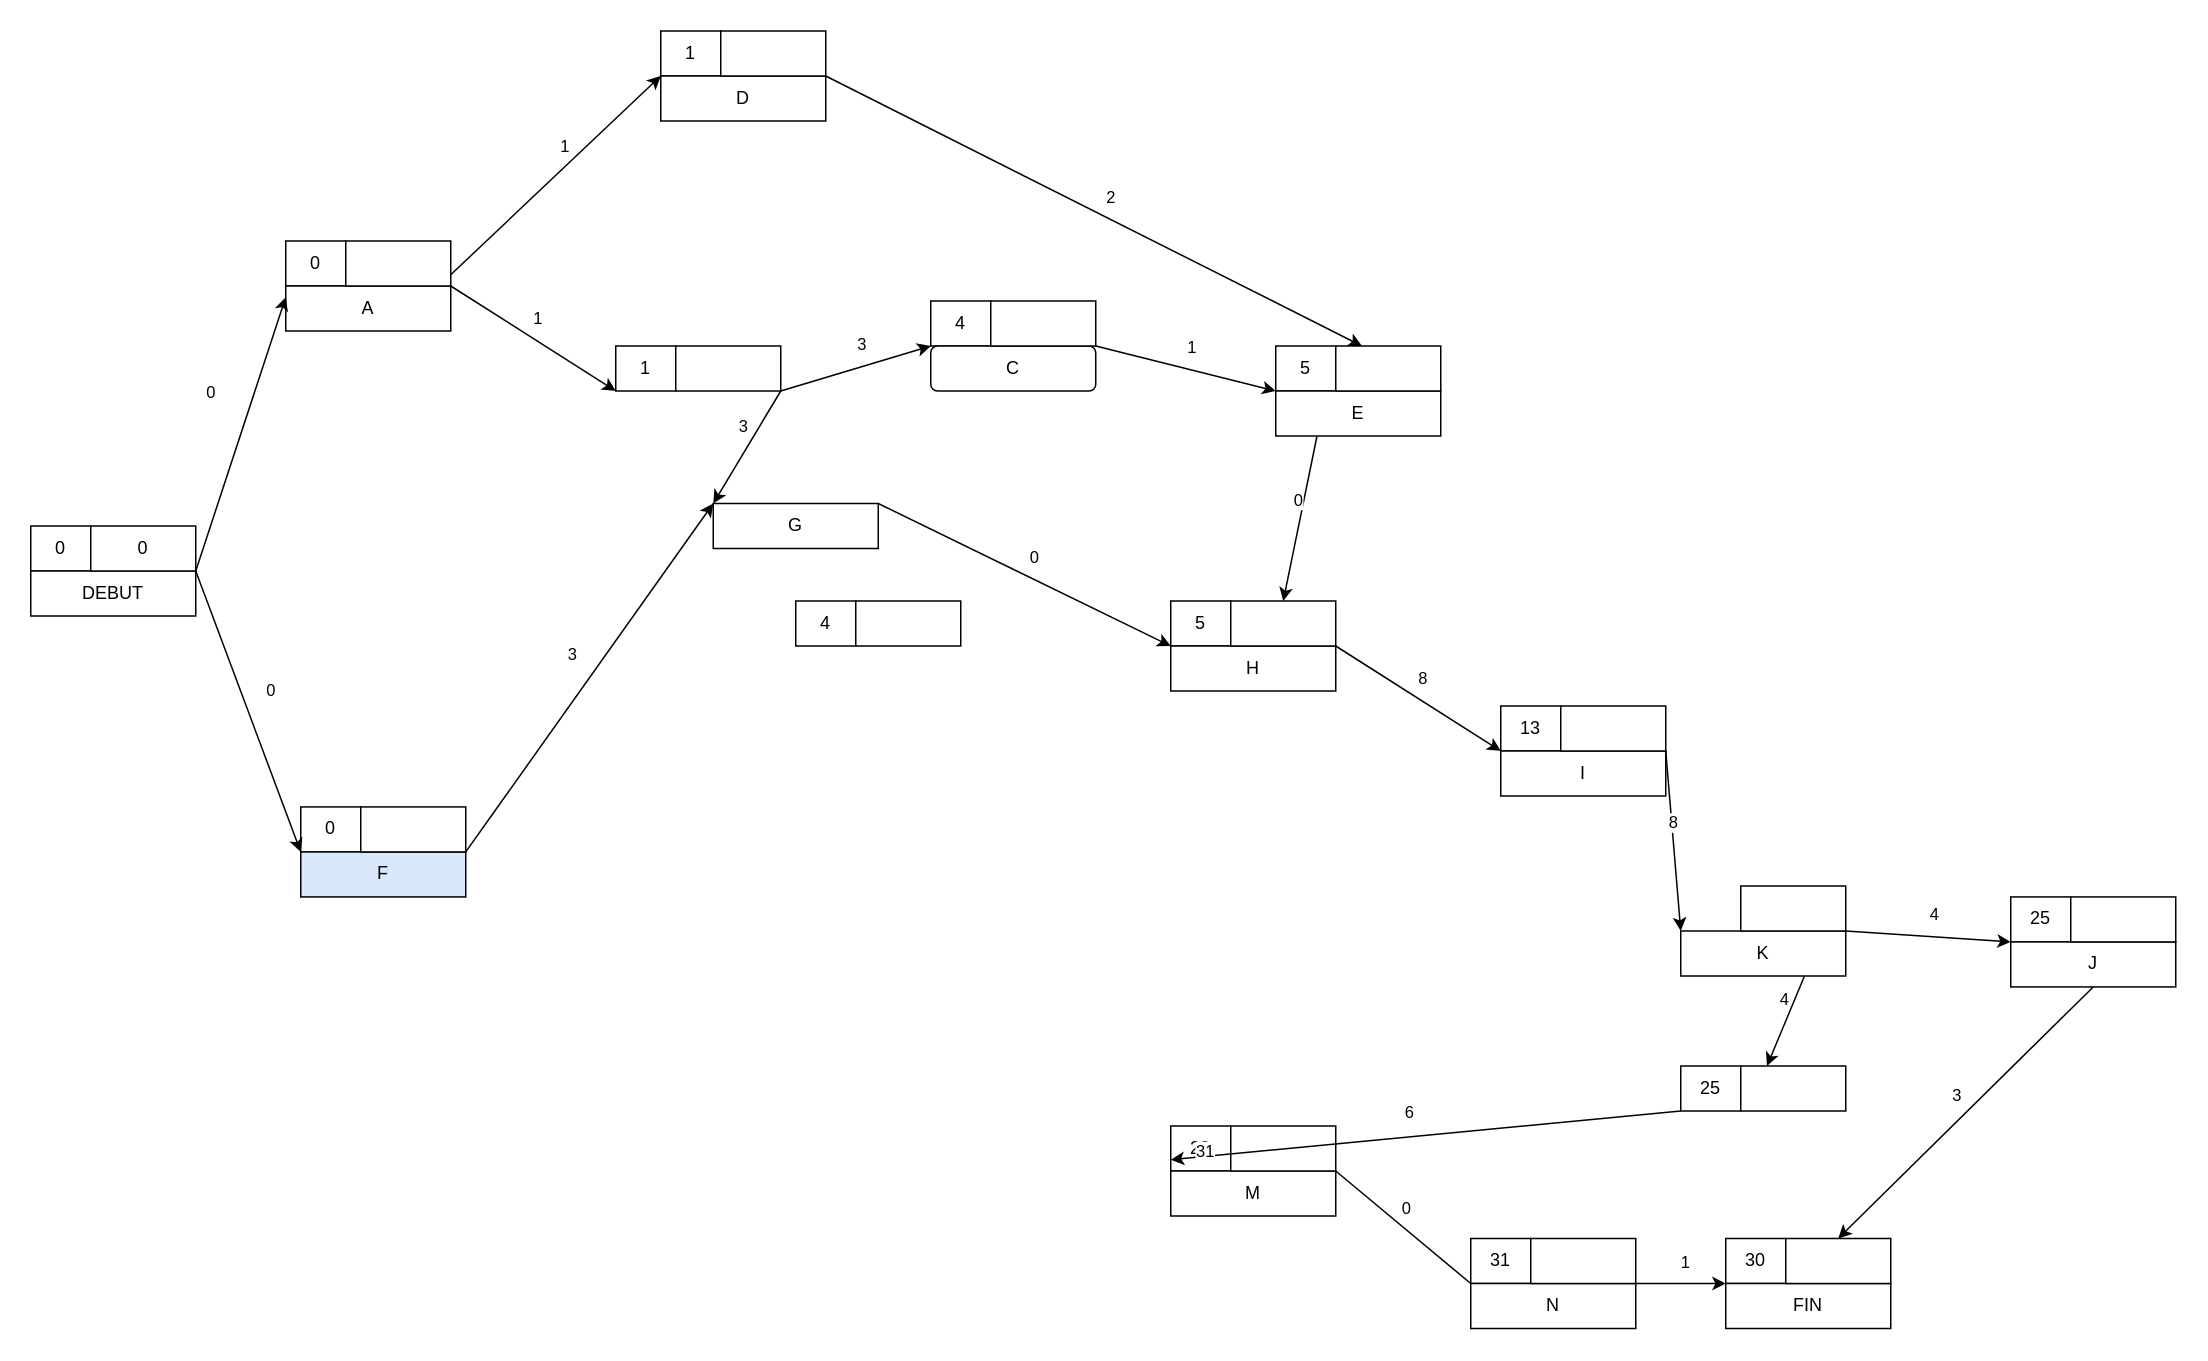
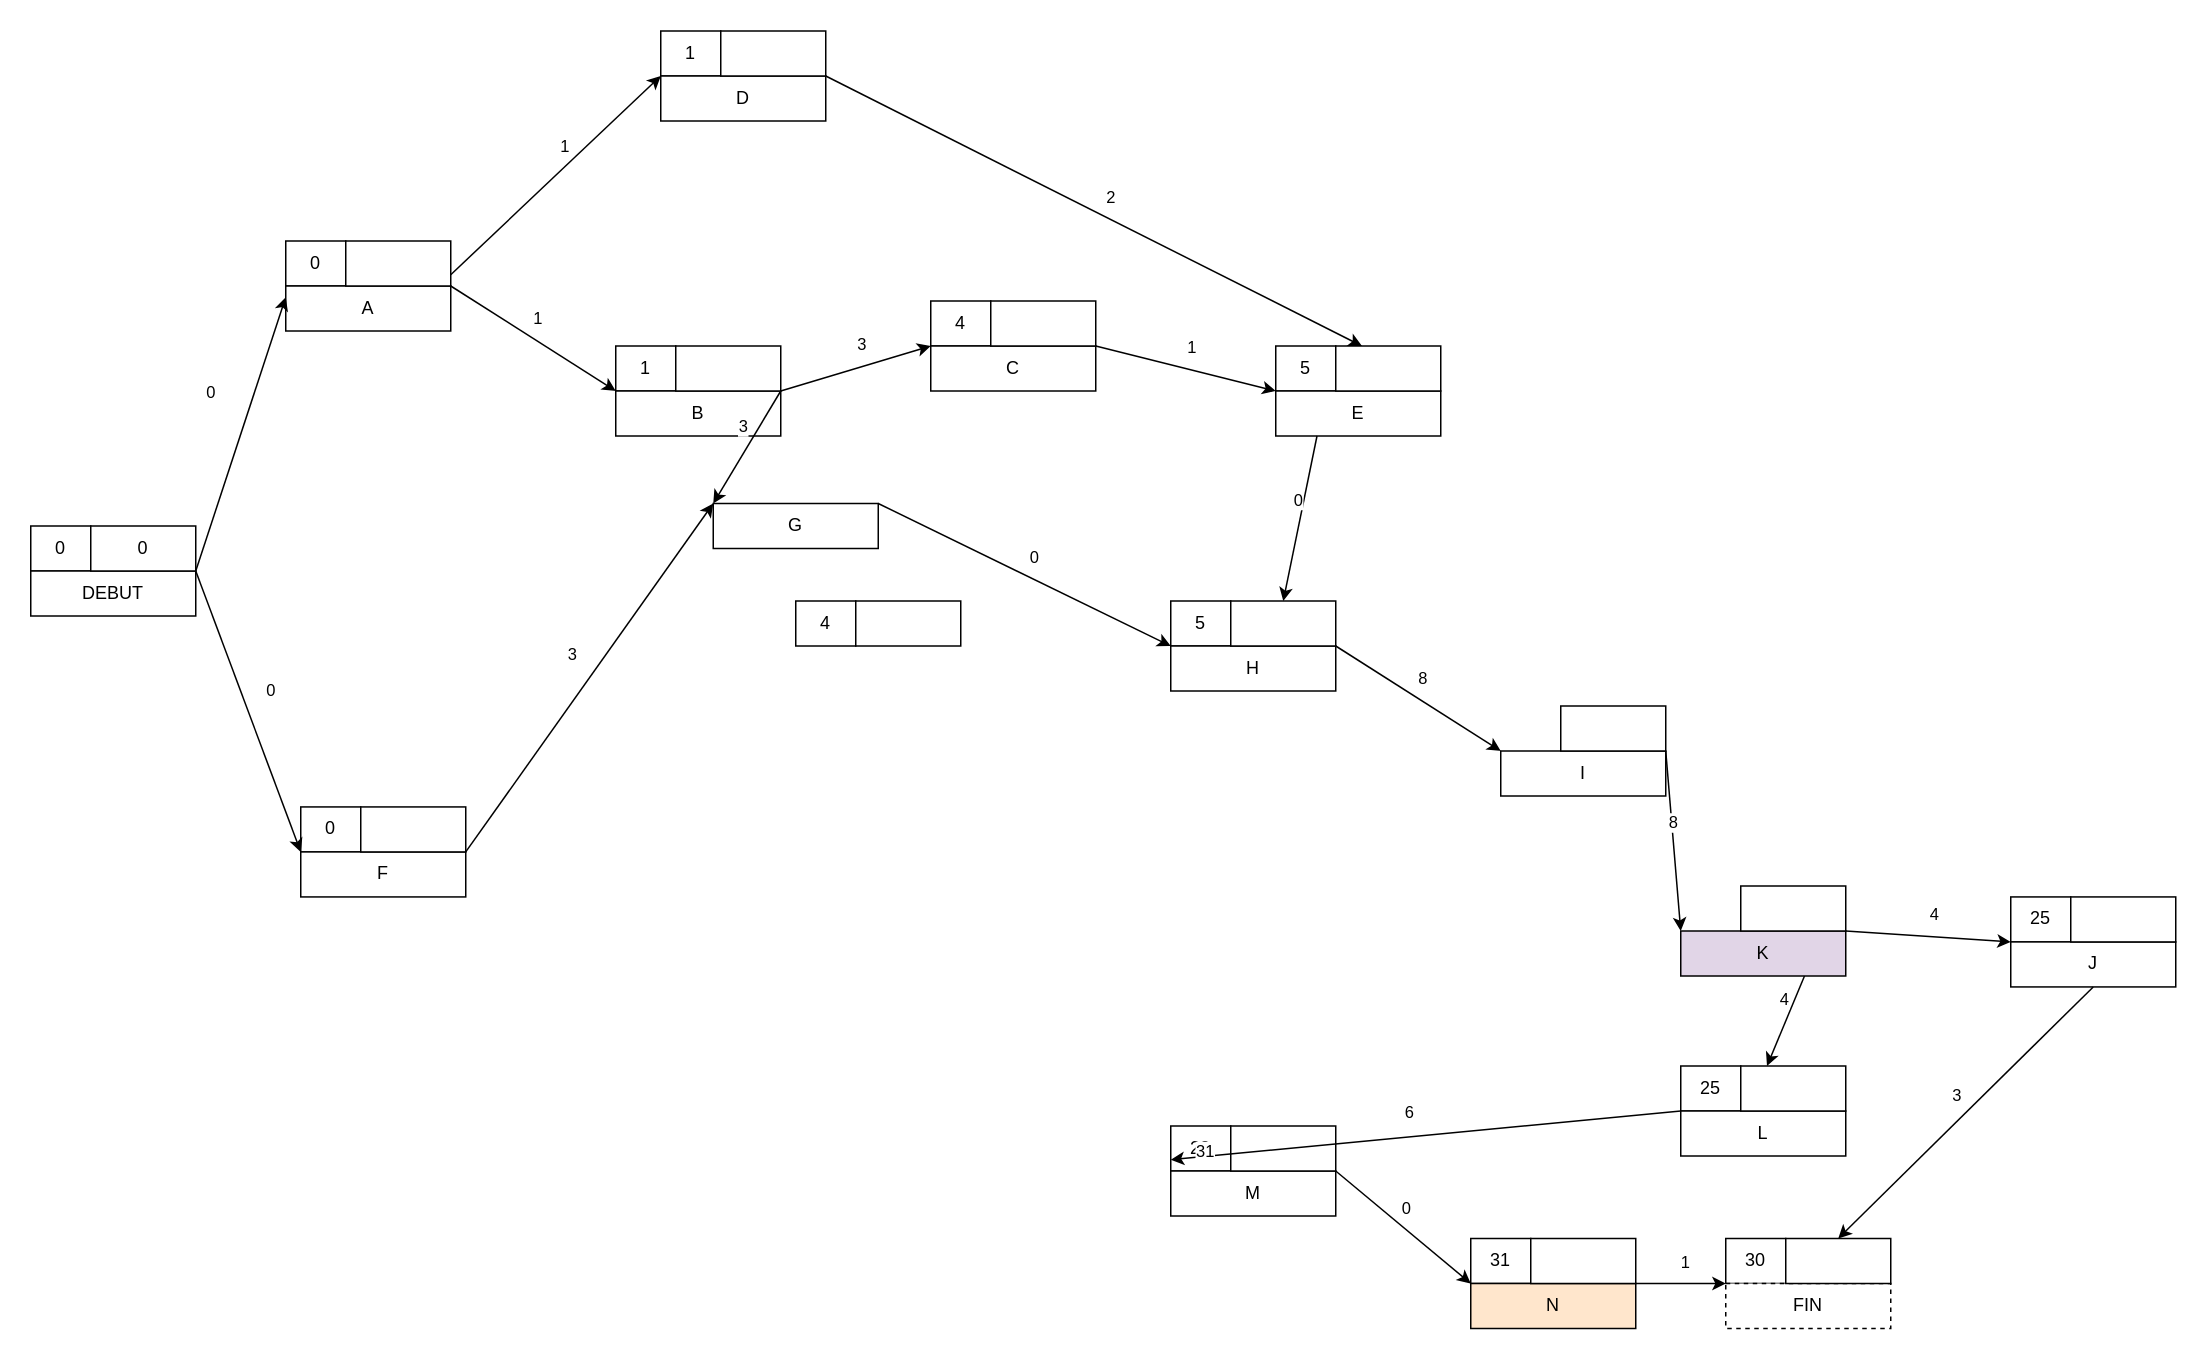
node "C": shape rounded rectangle -> rectangle
node "B": added
node "13": removed
node "F": fillcolor #dae8fc -> #ffffff
node "K": fillcolor #ffffff -> #e1d5e7
node "L": added
edge "M" -- "N": arrowhead none -> classic
node "N": fillcolor #ffffff -> #ffe6cc
node "FIN": style solid -> dashed
